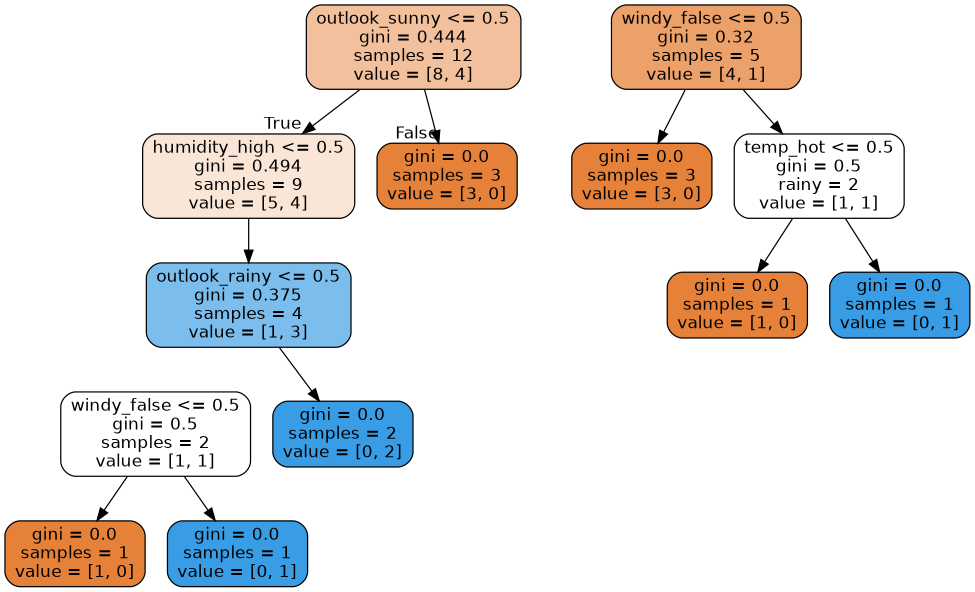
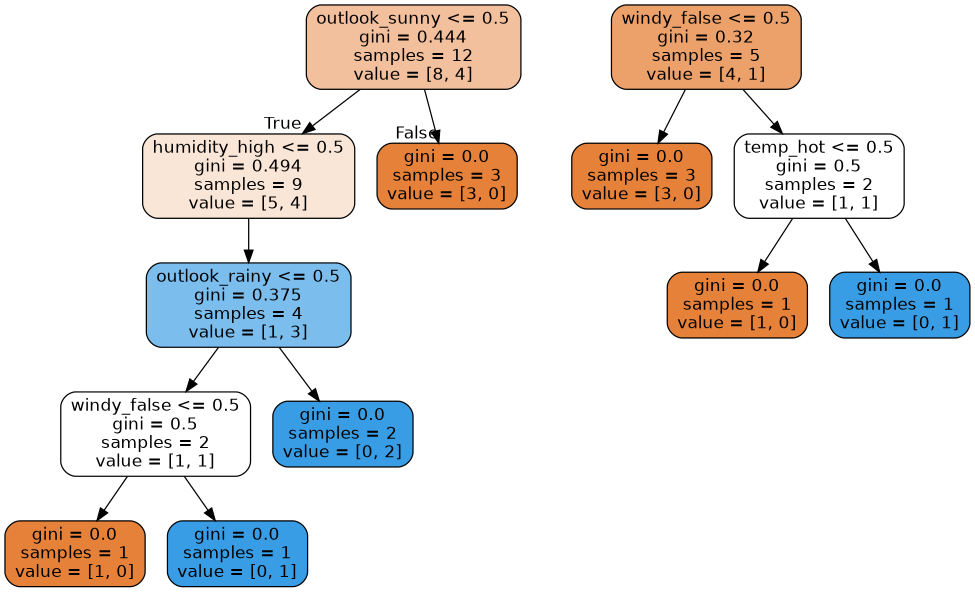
node "temp_hot <= 0.5 gini = 0.5 rainy = 2 value = [1, 1]": label "temp_hot <= 0.5 gini = 0.5 rainy = 2 value = [1, 1]" -> "temp_hot <= 0.5 gini = 0.5 samples = 2 value = [1, 1]"
edge "outlook_rainy <= 0.5 gini = 0.375 samples = 4 value = [1, 3]" -> "windy_false <= 0.5 gini = 0.5 samples = 2 value = [1, 1]": added
